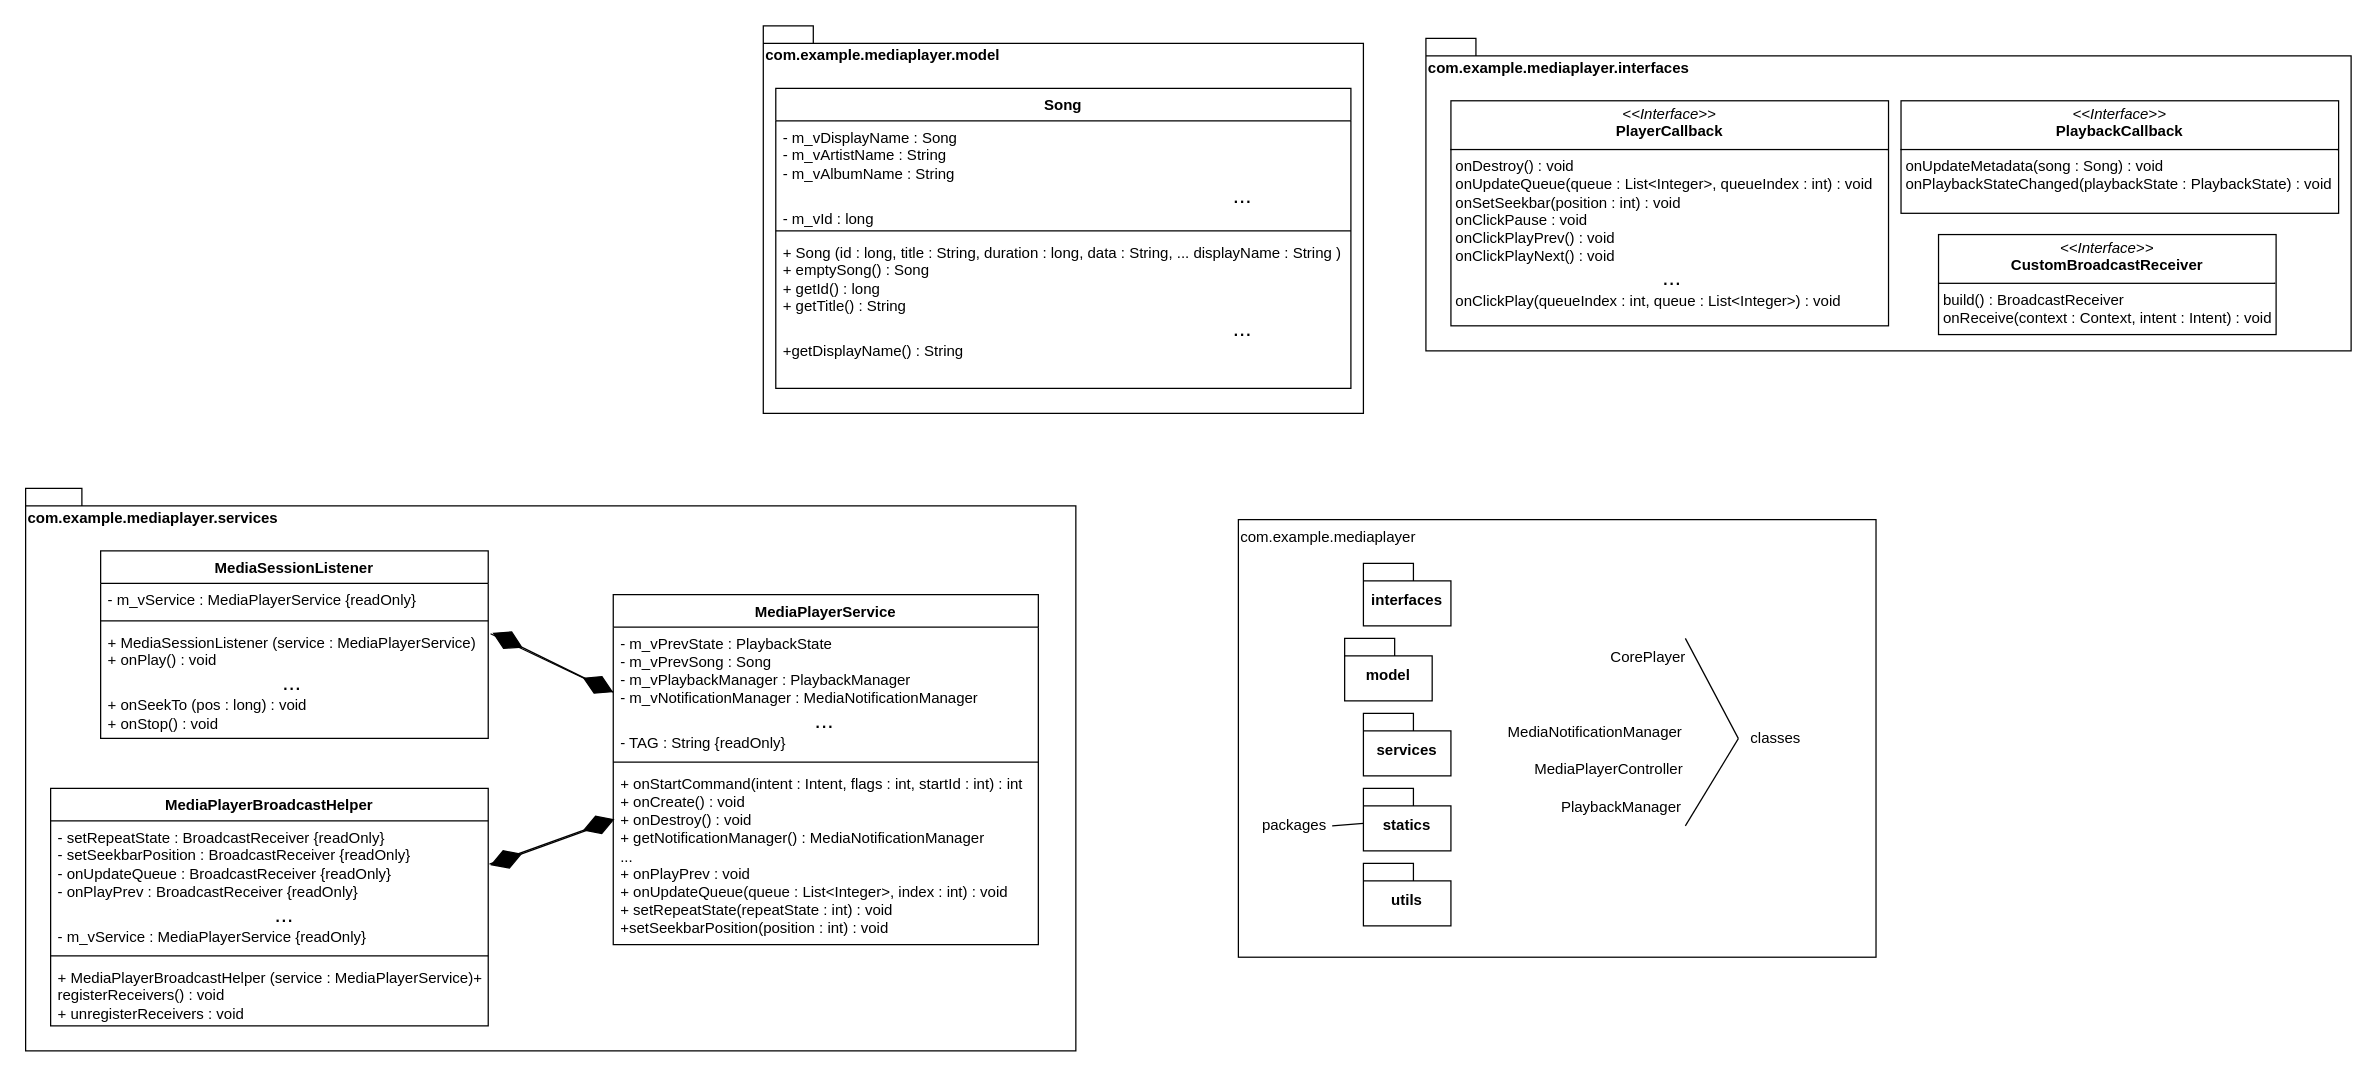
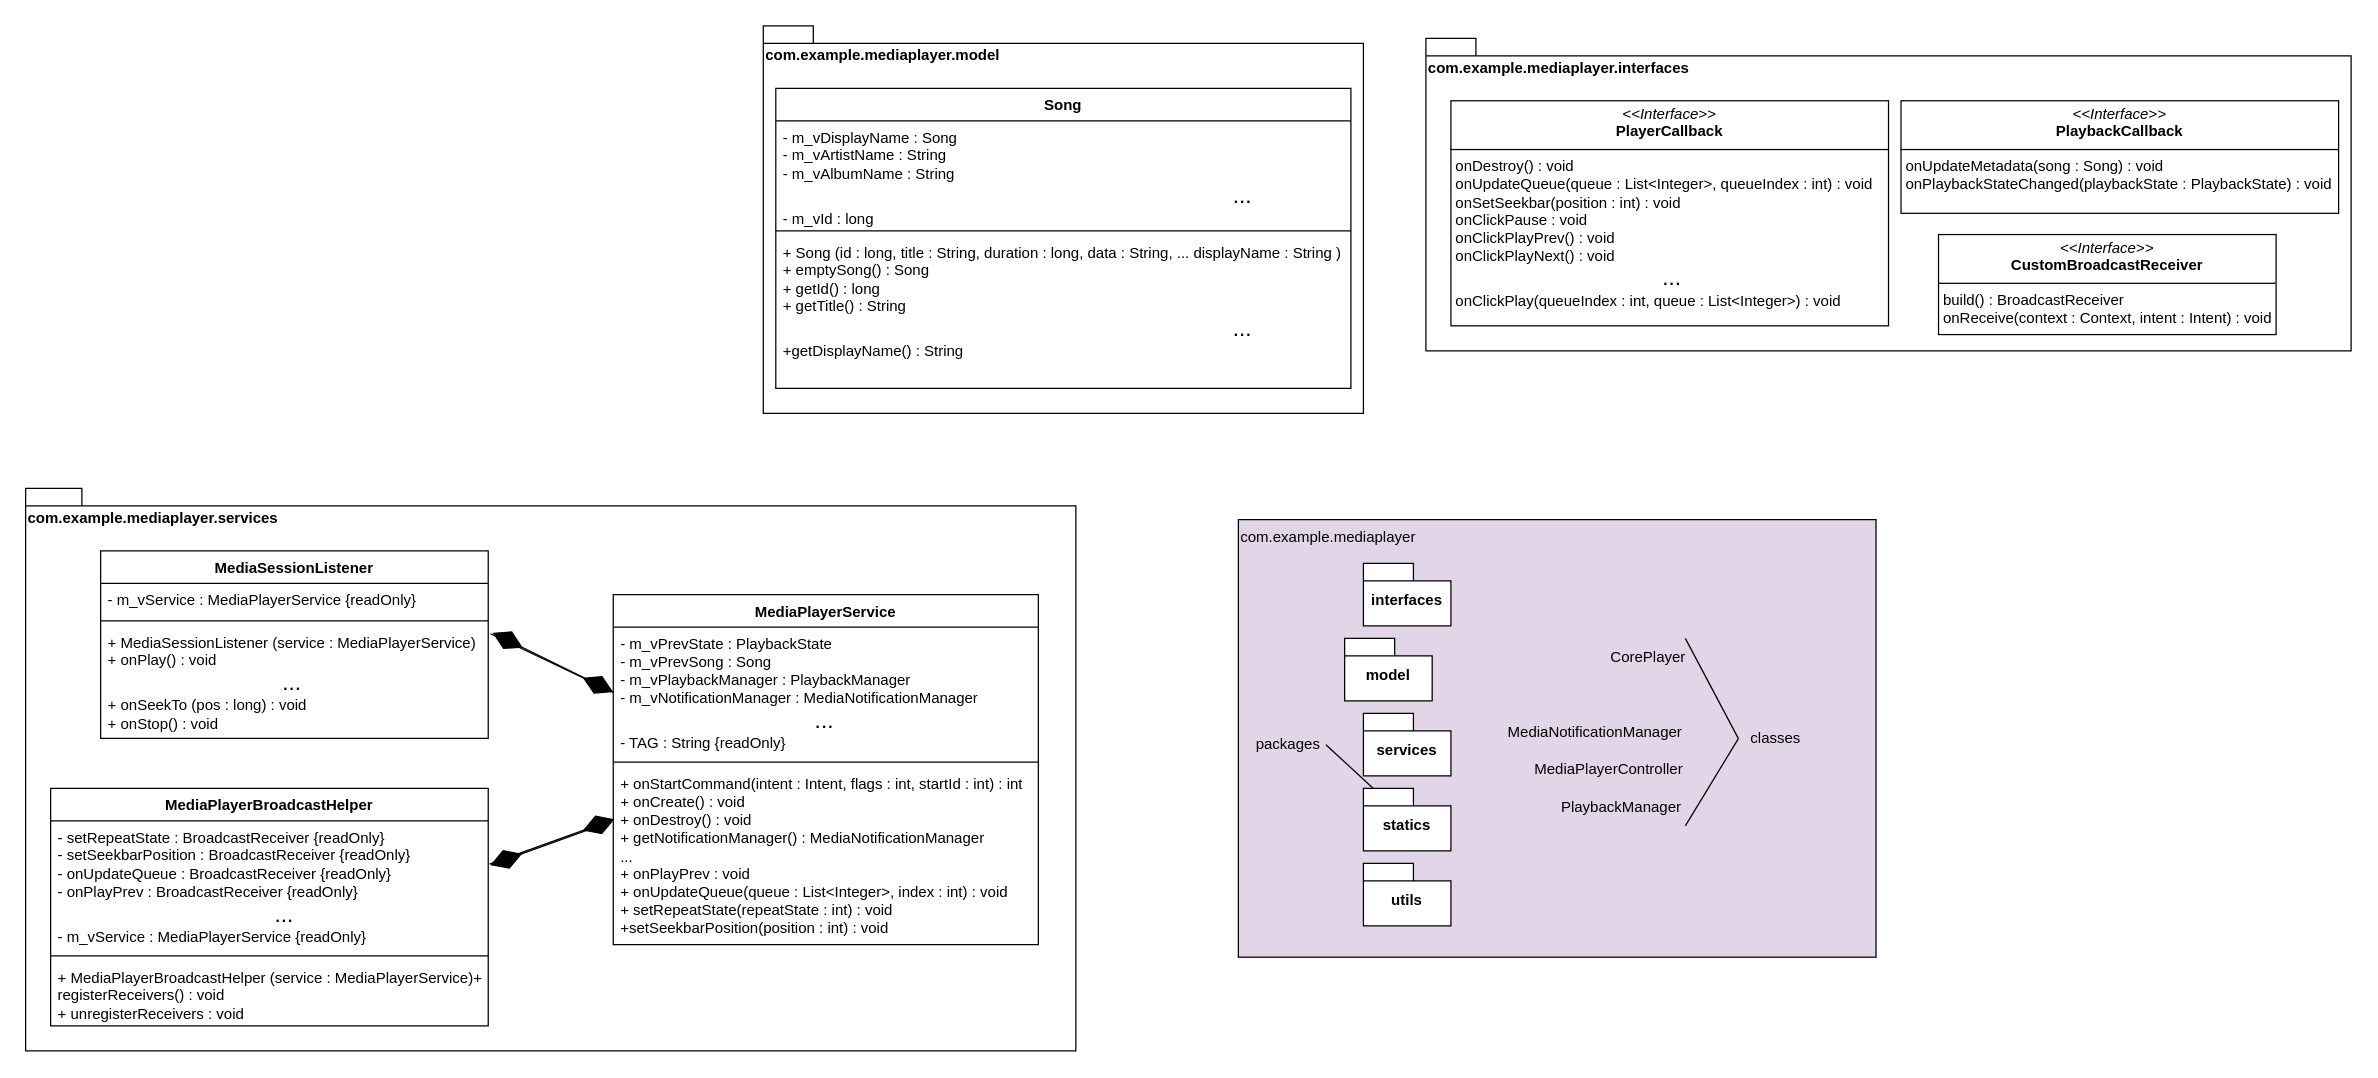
node "com.example.mediaplayer": fillcolor #ffffff -> #e1d5e7
node "packages": moved (1294, 826) -> (1288, 744)
